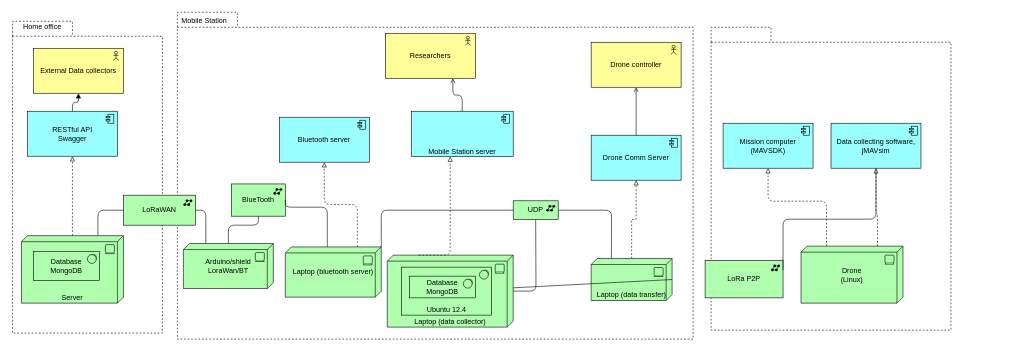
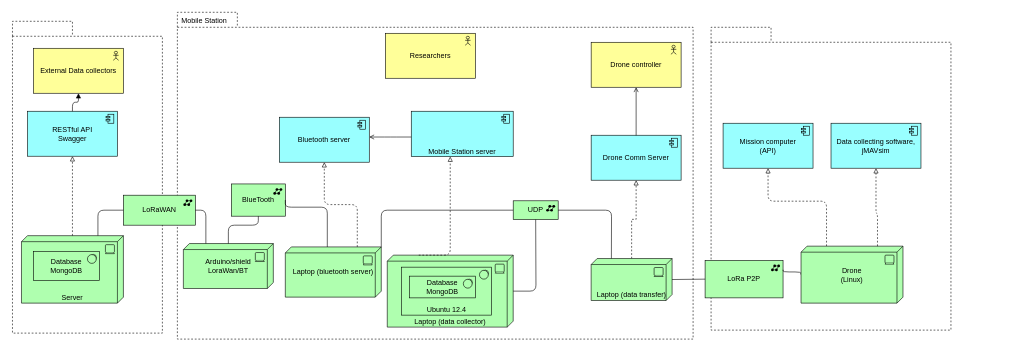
node "Home office": removed
edge "Mobile Station server" -> "Researchers": now "Mobile Station server" -> "Bluetooth server"
node "Mission computer (MAVSDK)": label "Mission computer (MAVSDK)" -> "Mission computer (API)"
edge "Data collecting software, jMAVsim" -- "LoRa P2P": now "Drone (Linux)" -- "LoRa P2P"
edge "Laptop (data transfer)" -- "Laptop (data collector)": now "Laptop (data transfer)" -- "LoRa P2P"
